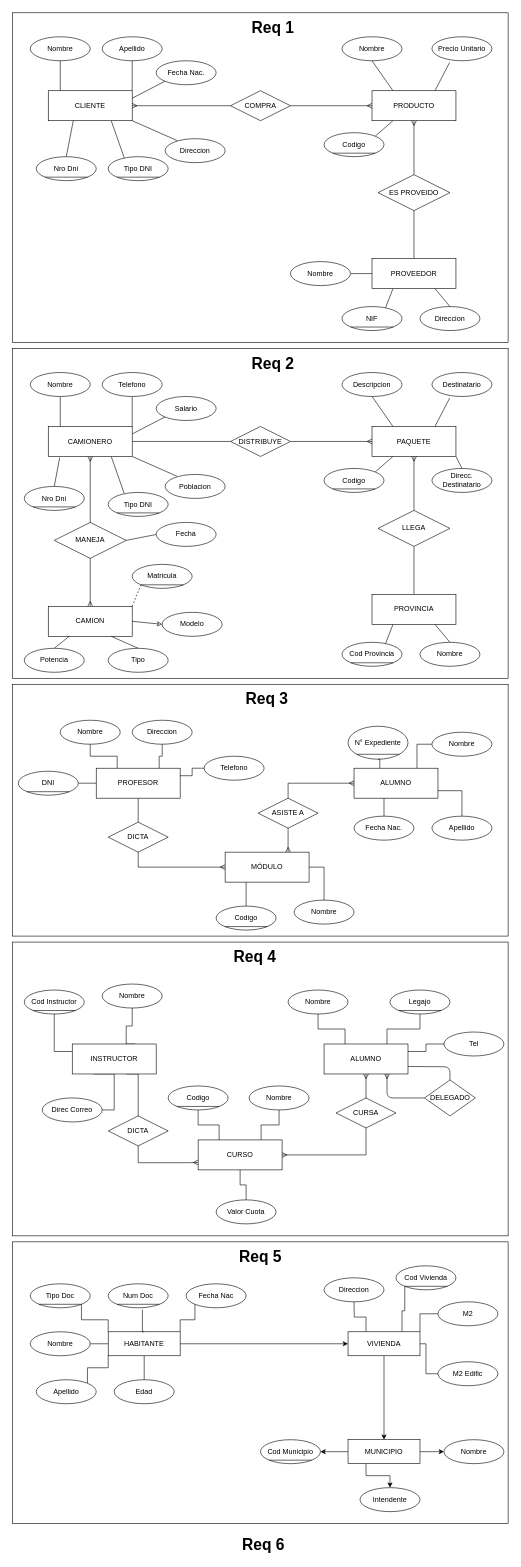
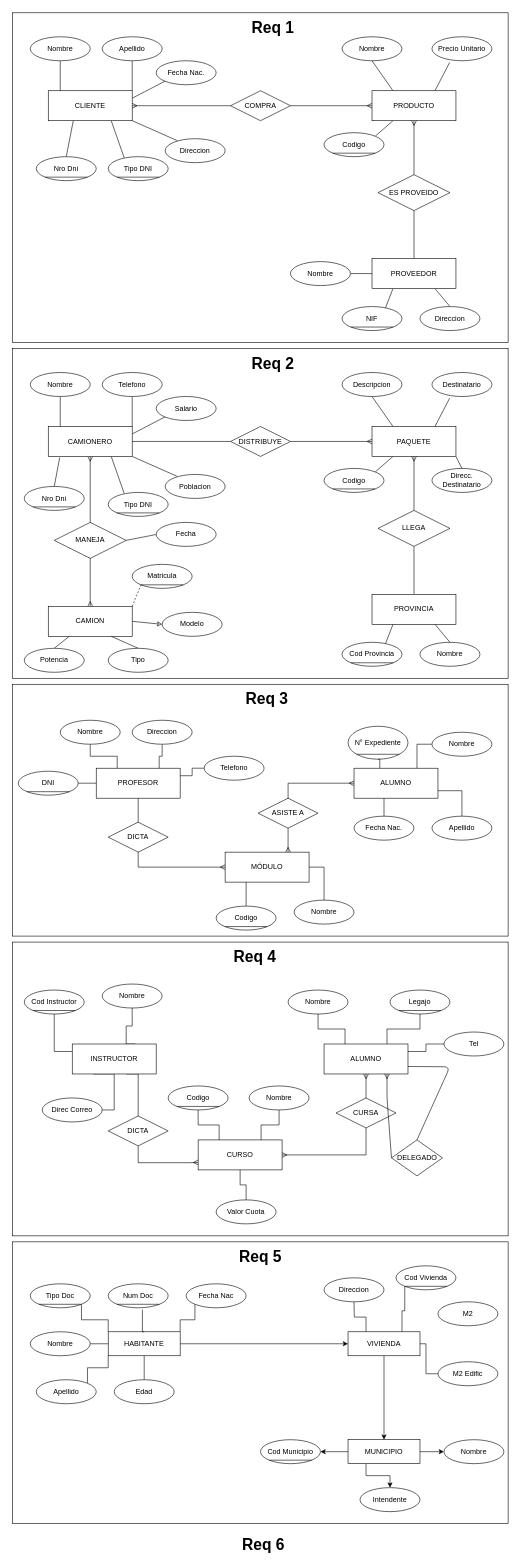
node "DELEGADO": moved (450, 1098) -> (417, 1158)
edge "M2" -- "VIVIENDA": removed
